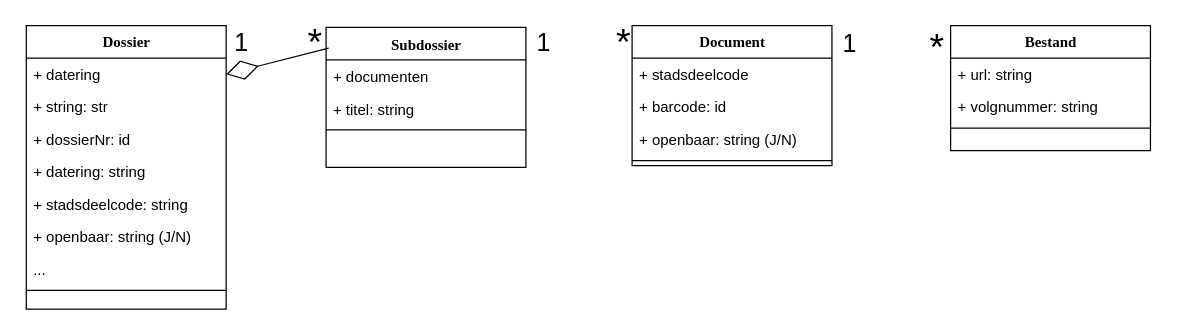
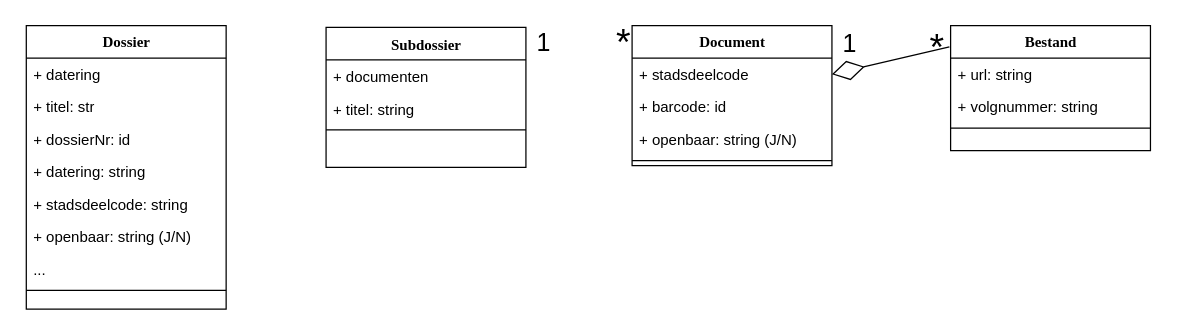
edge "Subdossier" -> "+ datering": removed, labels "*", "1"
edge "Bestand" -> "+ stadsdeelcode": added
node "+ string: str": label "+ string: str" -> "+ titel: str"
